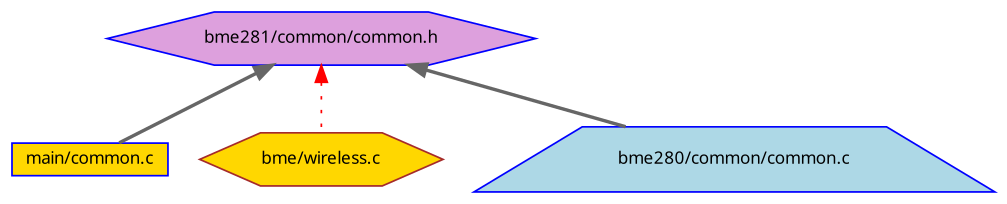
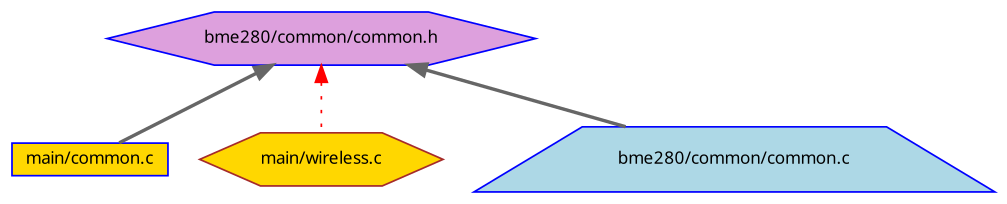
node "bme281/common/common.h": label "bme281/common/common.h" -> "bme280/common/common.h"
node "bme/wireless.c": label "bme/wireless.c" -> "main/wireless.c"
